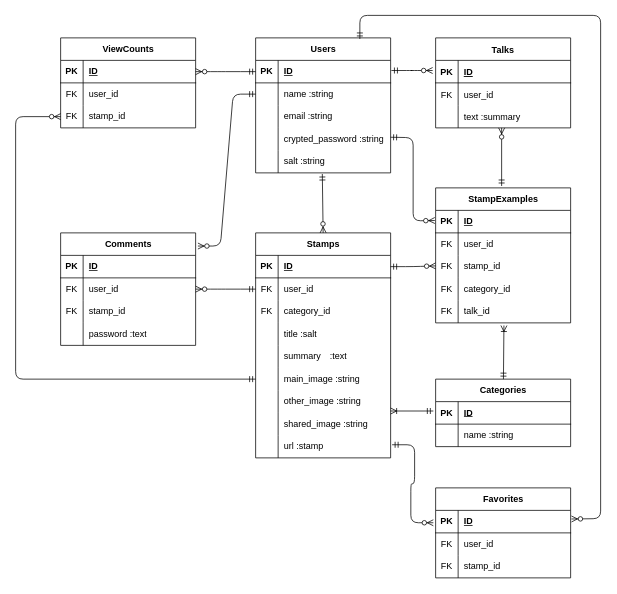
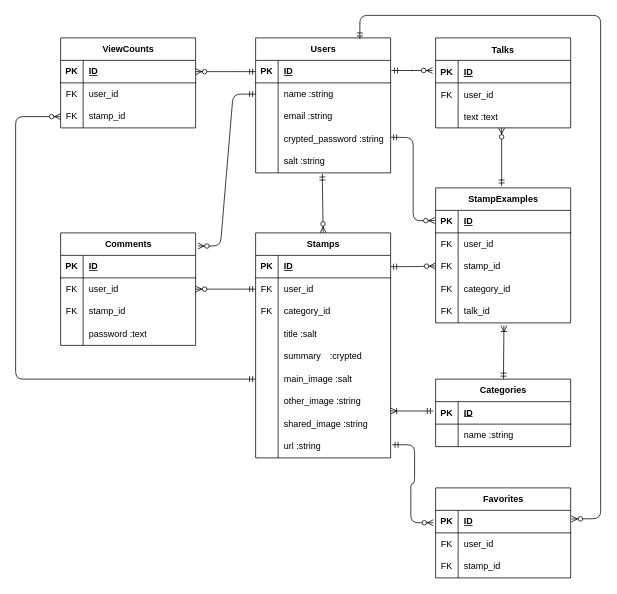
node "text :summary": label "text :summary" -> "text :text"
node "summary :text": label "summary :text" -> "summary :crypted"
node "main_image :string": label "main_image :string" -> "main_image :salt"
node "url :stamp": label "url :stamp" -> "url :string"
